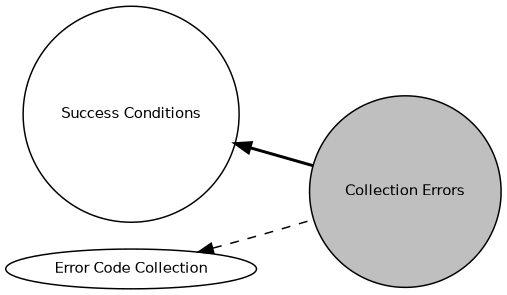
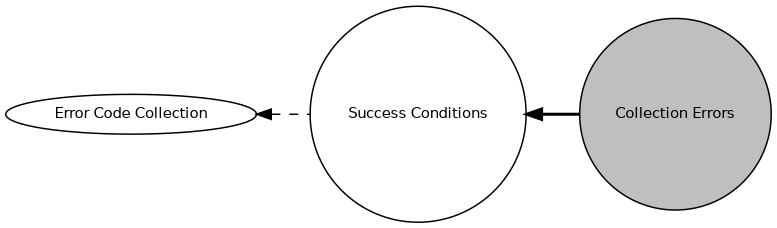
edge "Collection Errors" -> "Error Code Collection": now "Success Conditions" -> "Error Code Collection"
